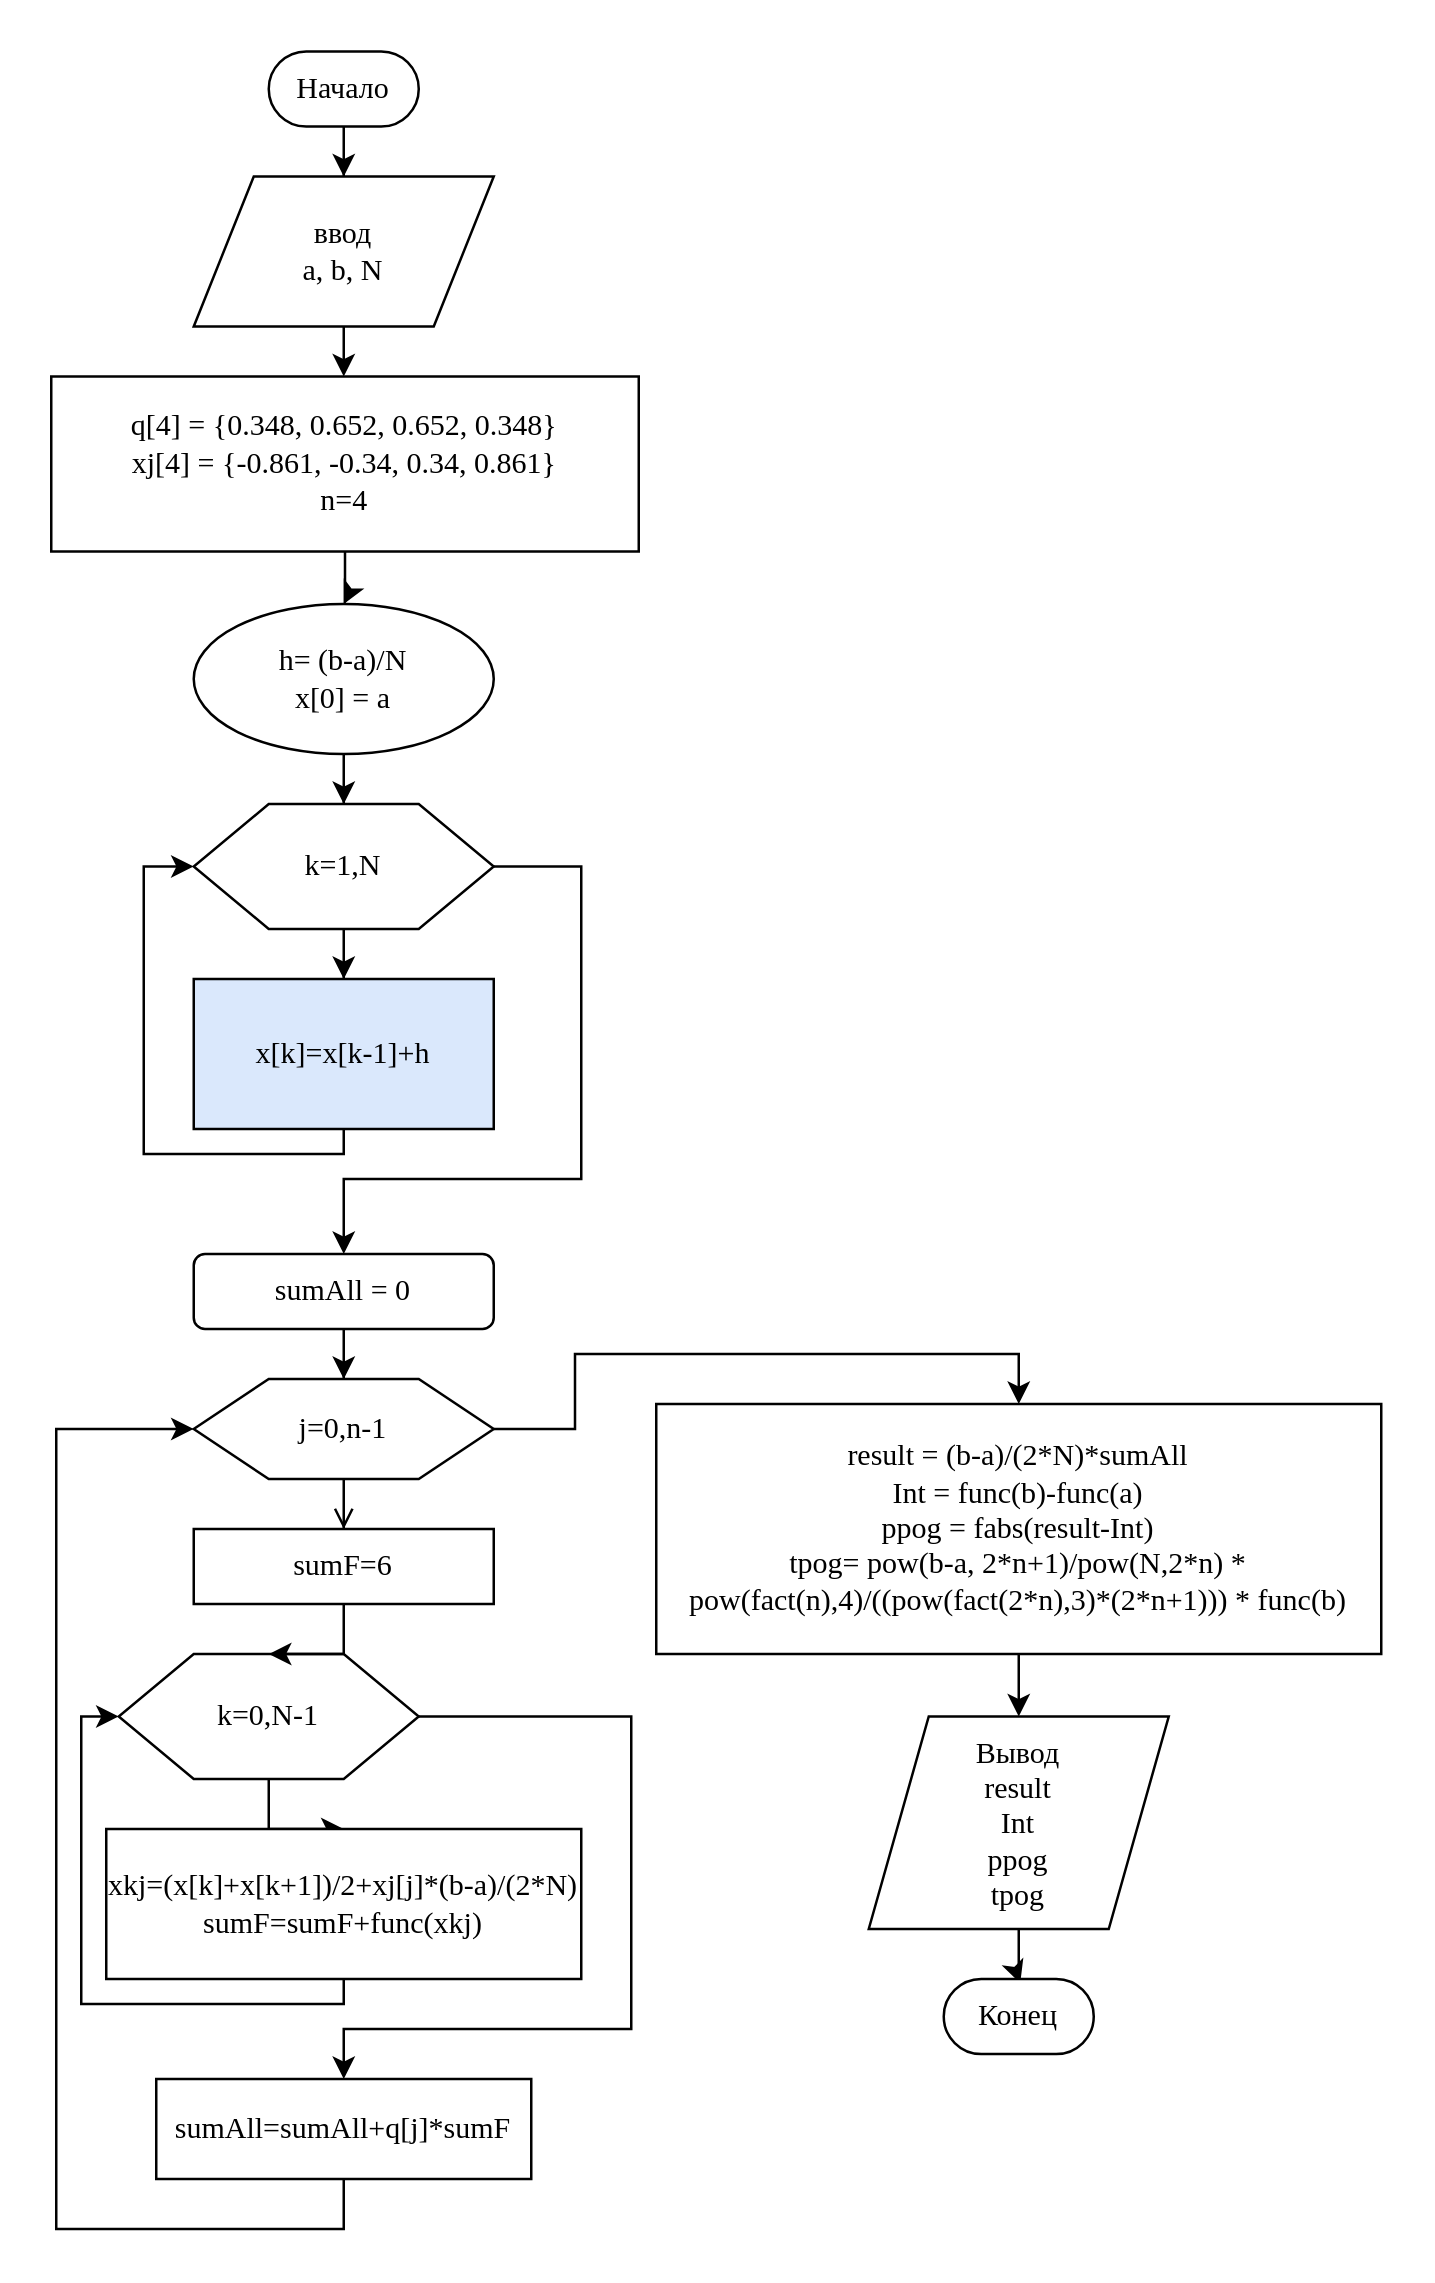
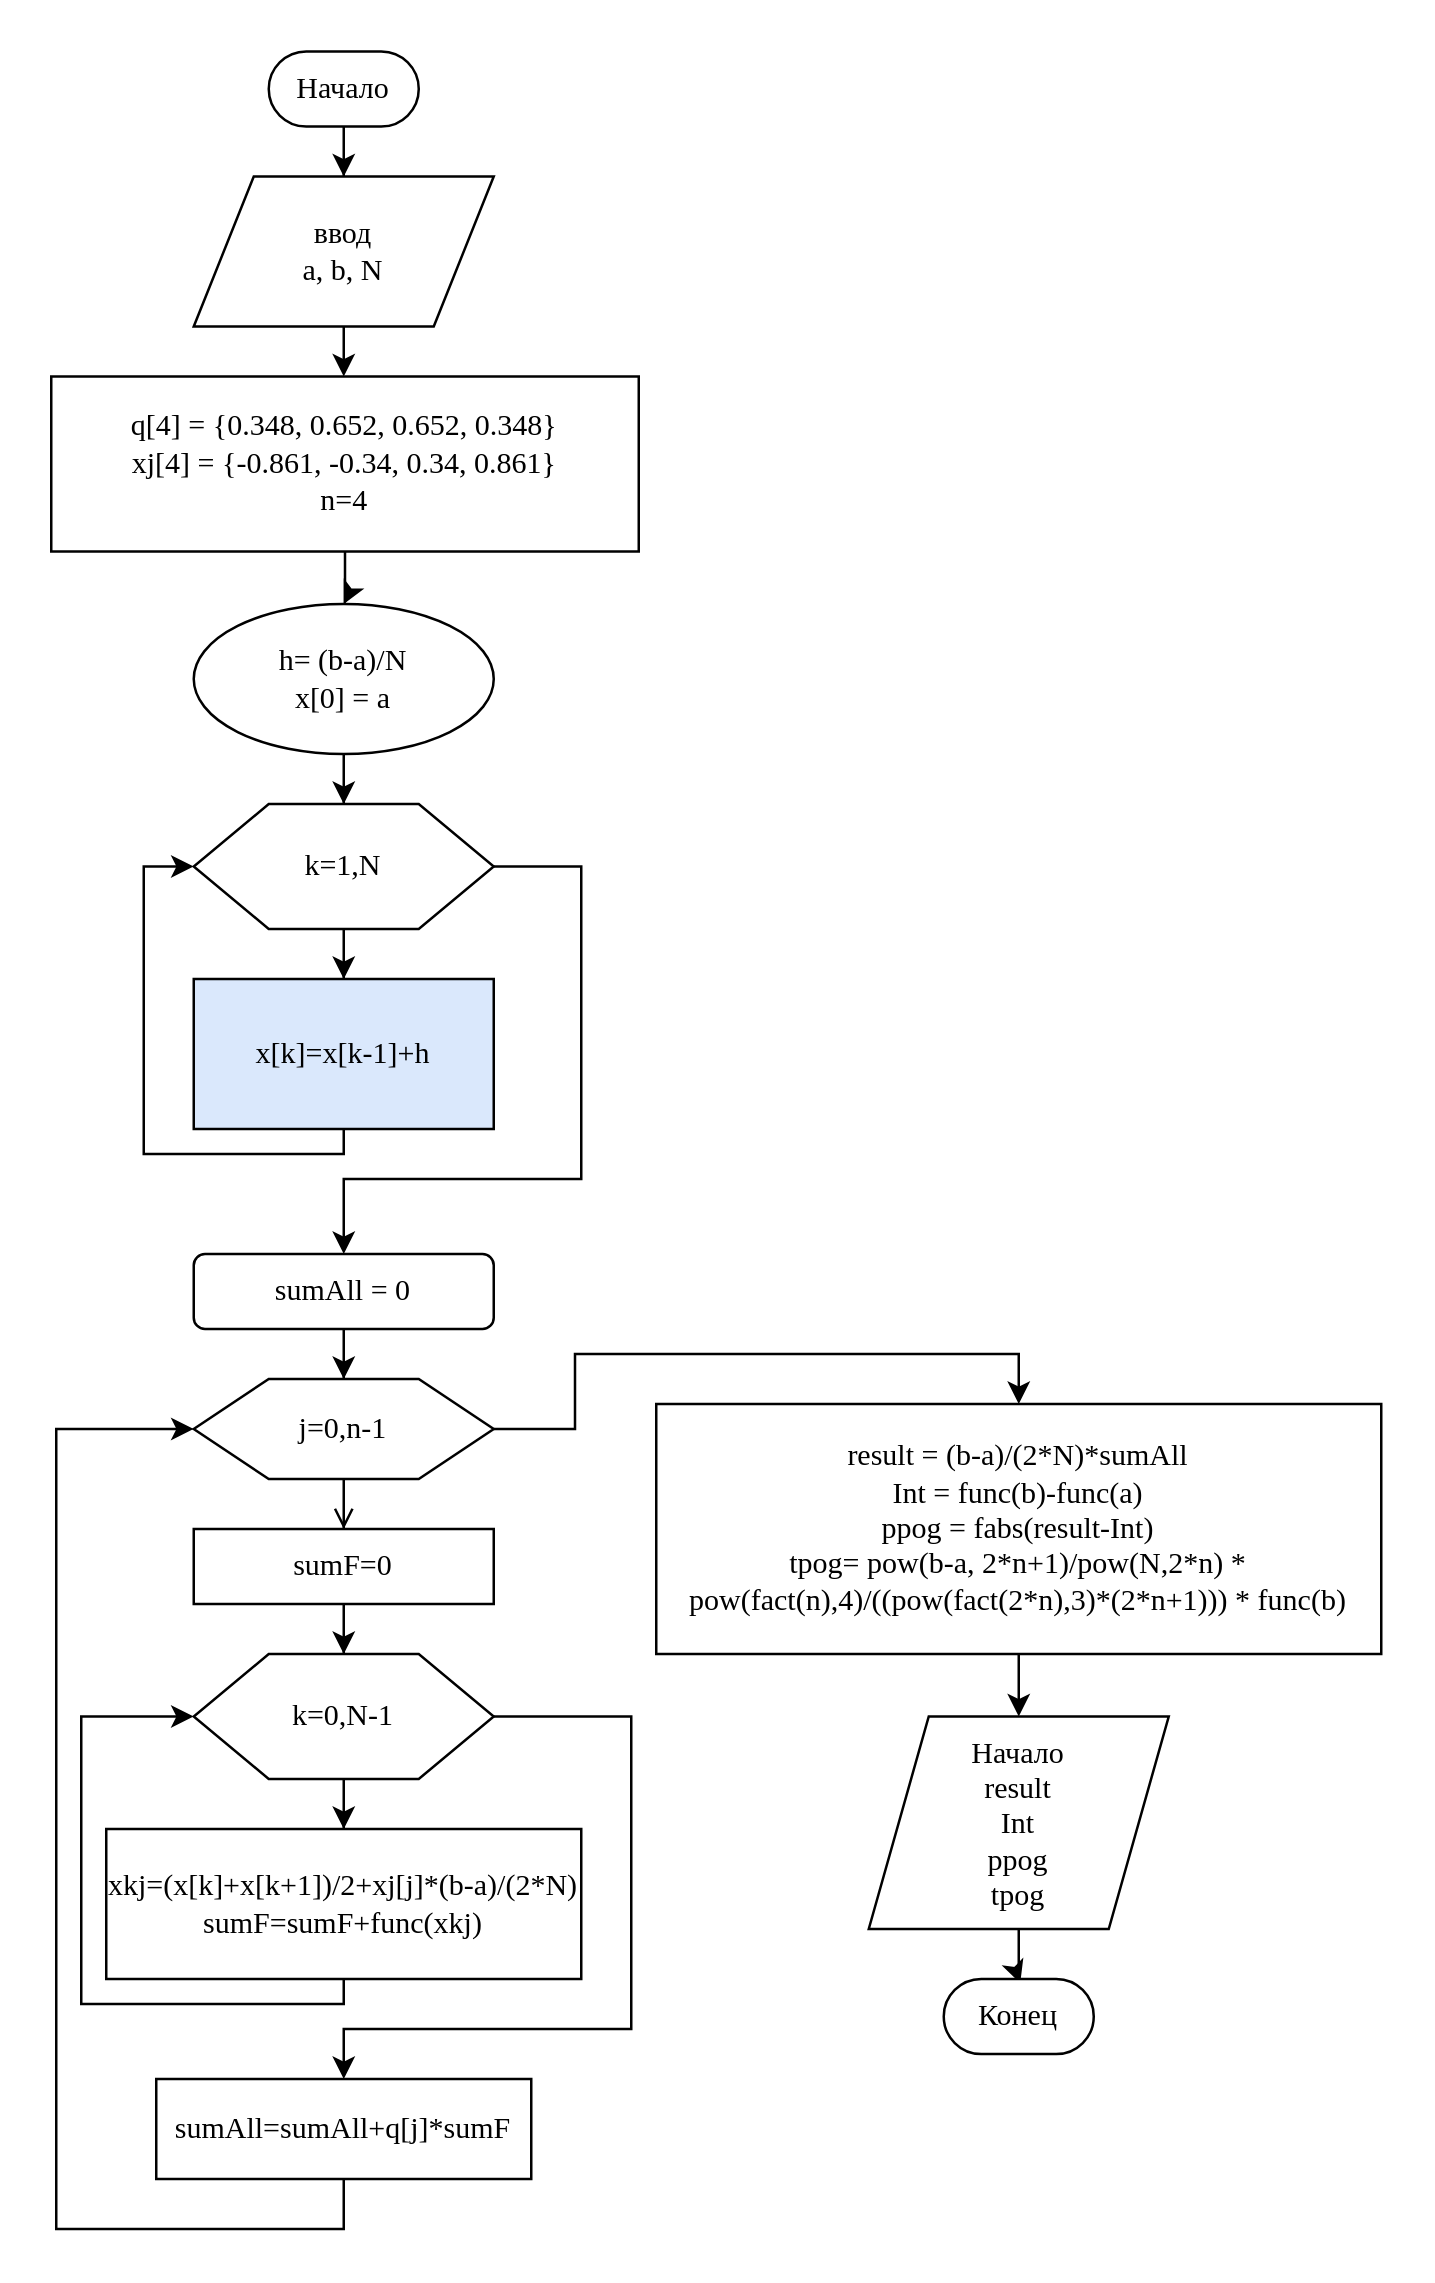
node "sumF=6": label "sumF=6" -> "sumF=0"
node "k=0,N-1": moved (269, 1716) -> (344, 1716)
node "Вывод result Int ppog tpog": label "Вывод result Int ppog tpog" -> "Начало result Int ppog tpog"
